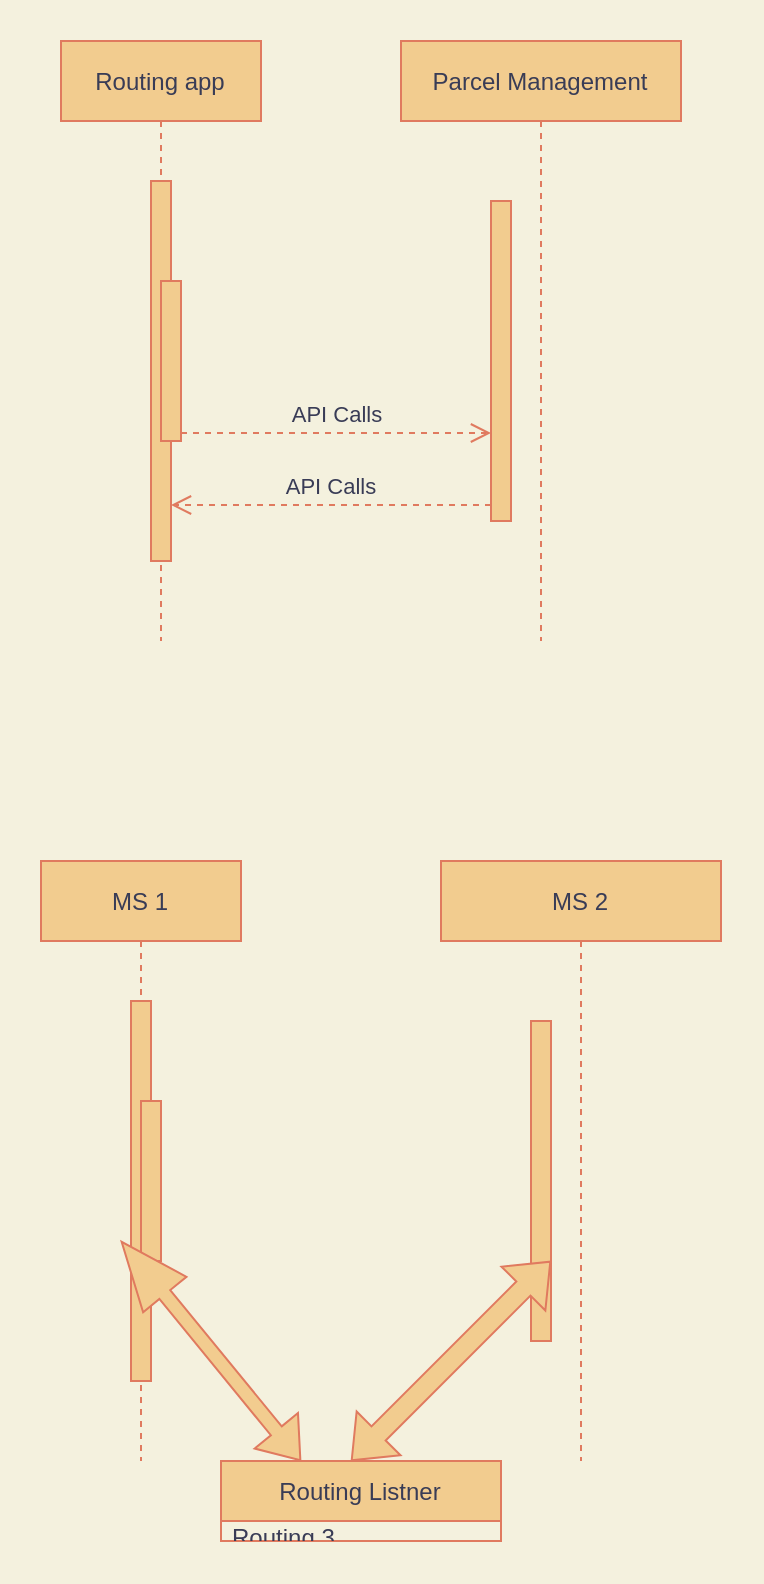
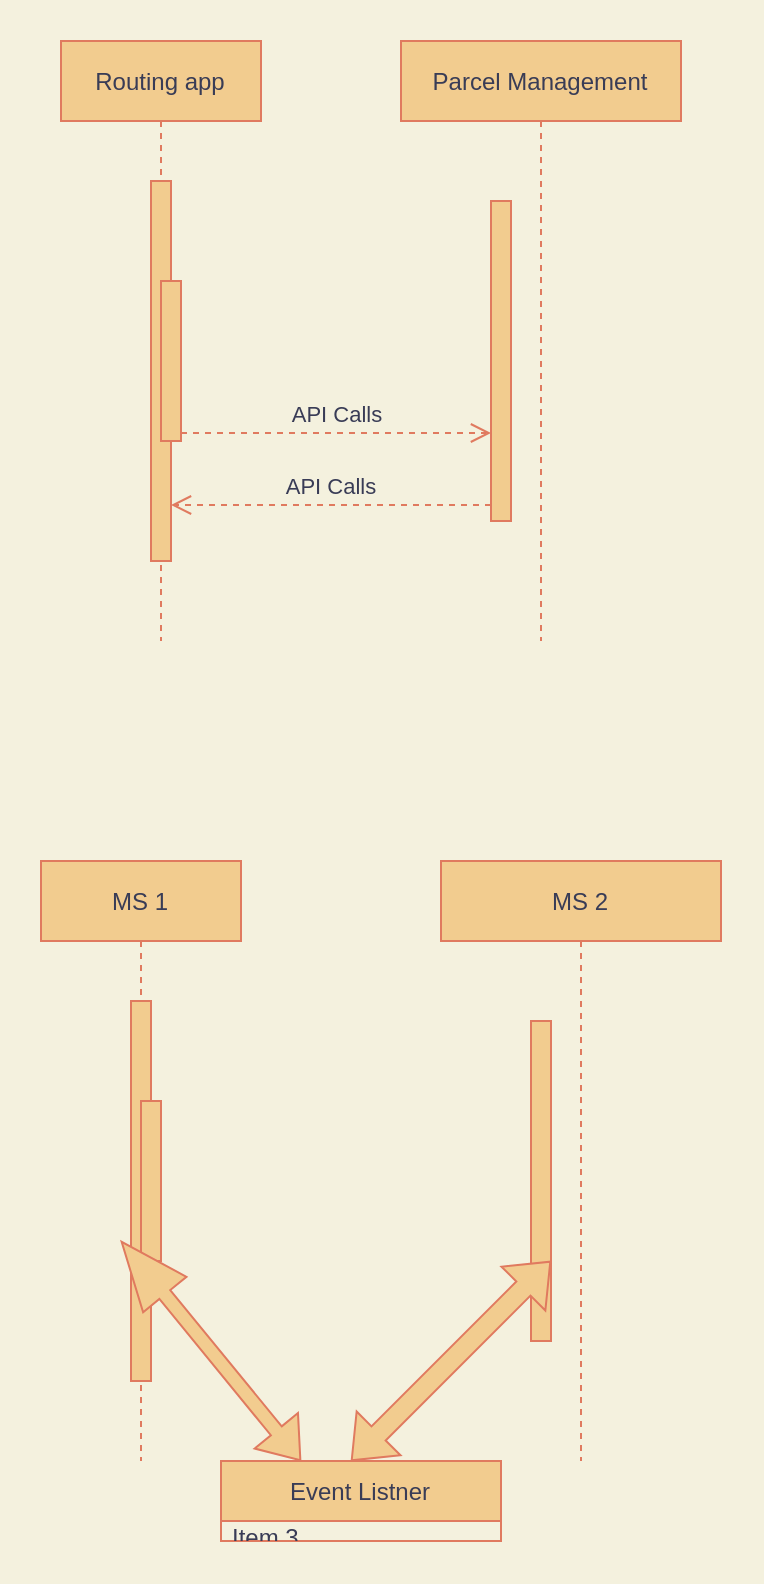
node "Routing Listner": label "Routing Listner" -> "Event Listner"
node "Routing 3": label "Routing 3" -> "Item 3"
